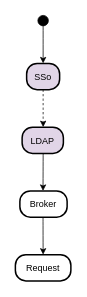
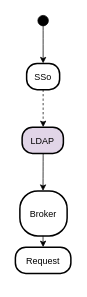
node "SSo": fillcolor #e1d5e7 -> #ffffff
node "Broker": size 47x26 -> 47x45
node "Request": moved (43, 268) -> (43, 260)
